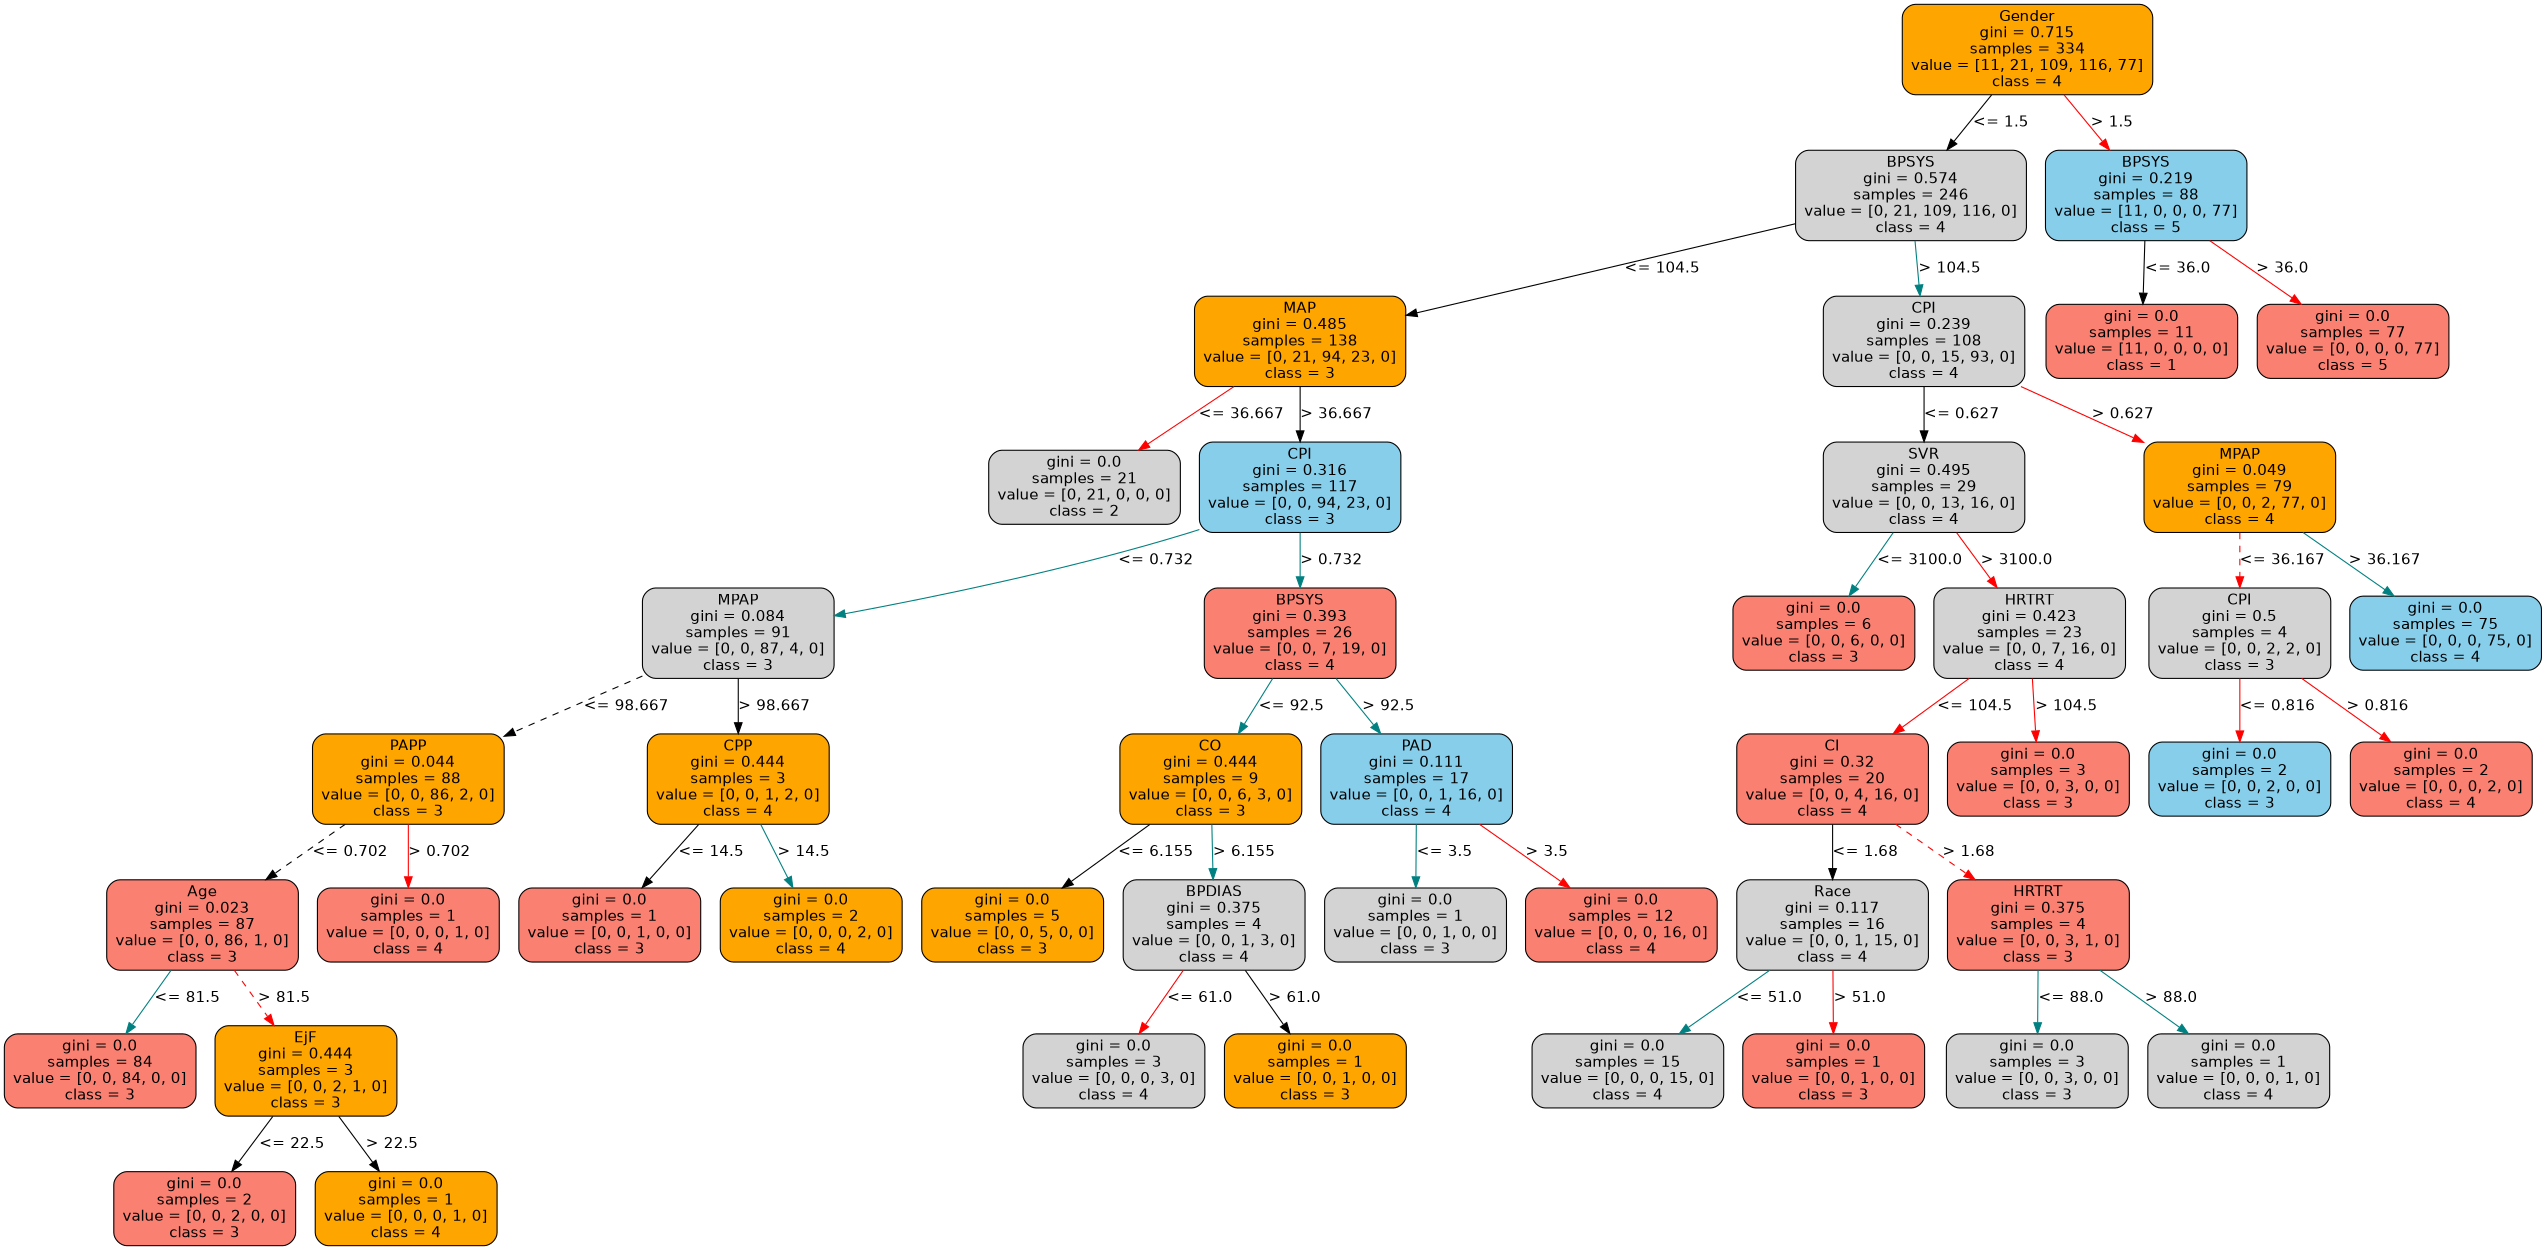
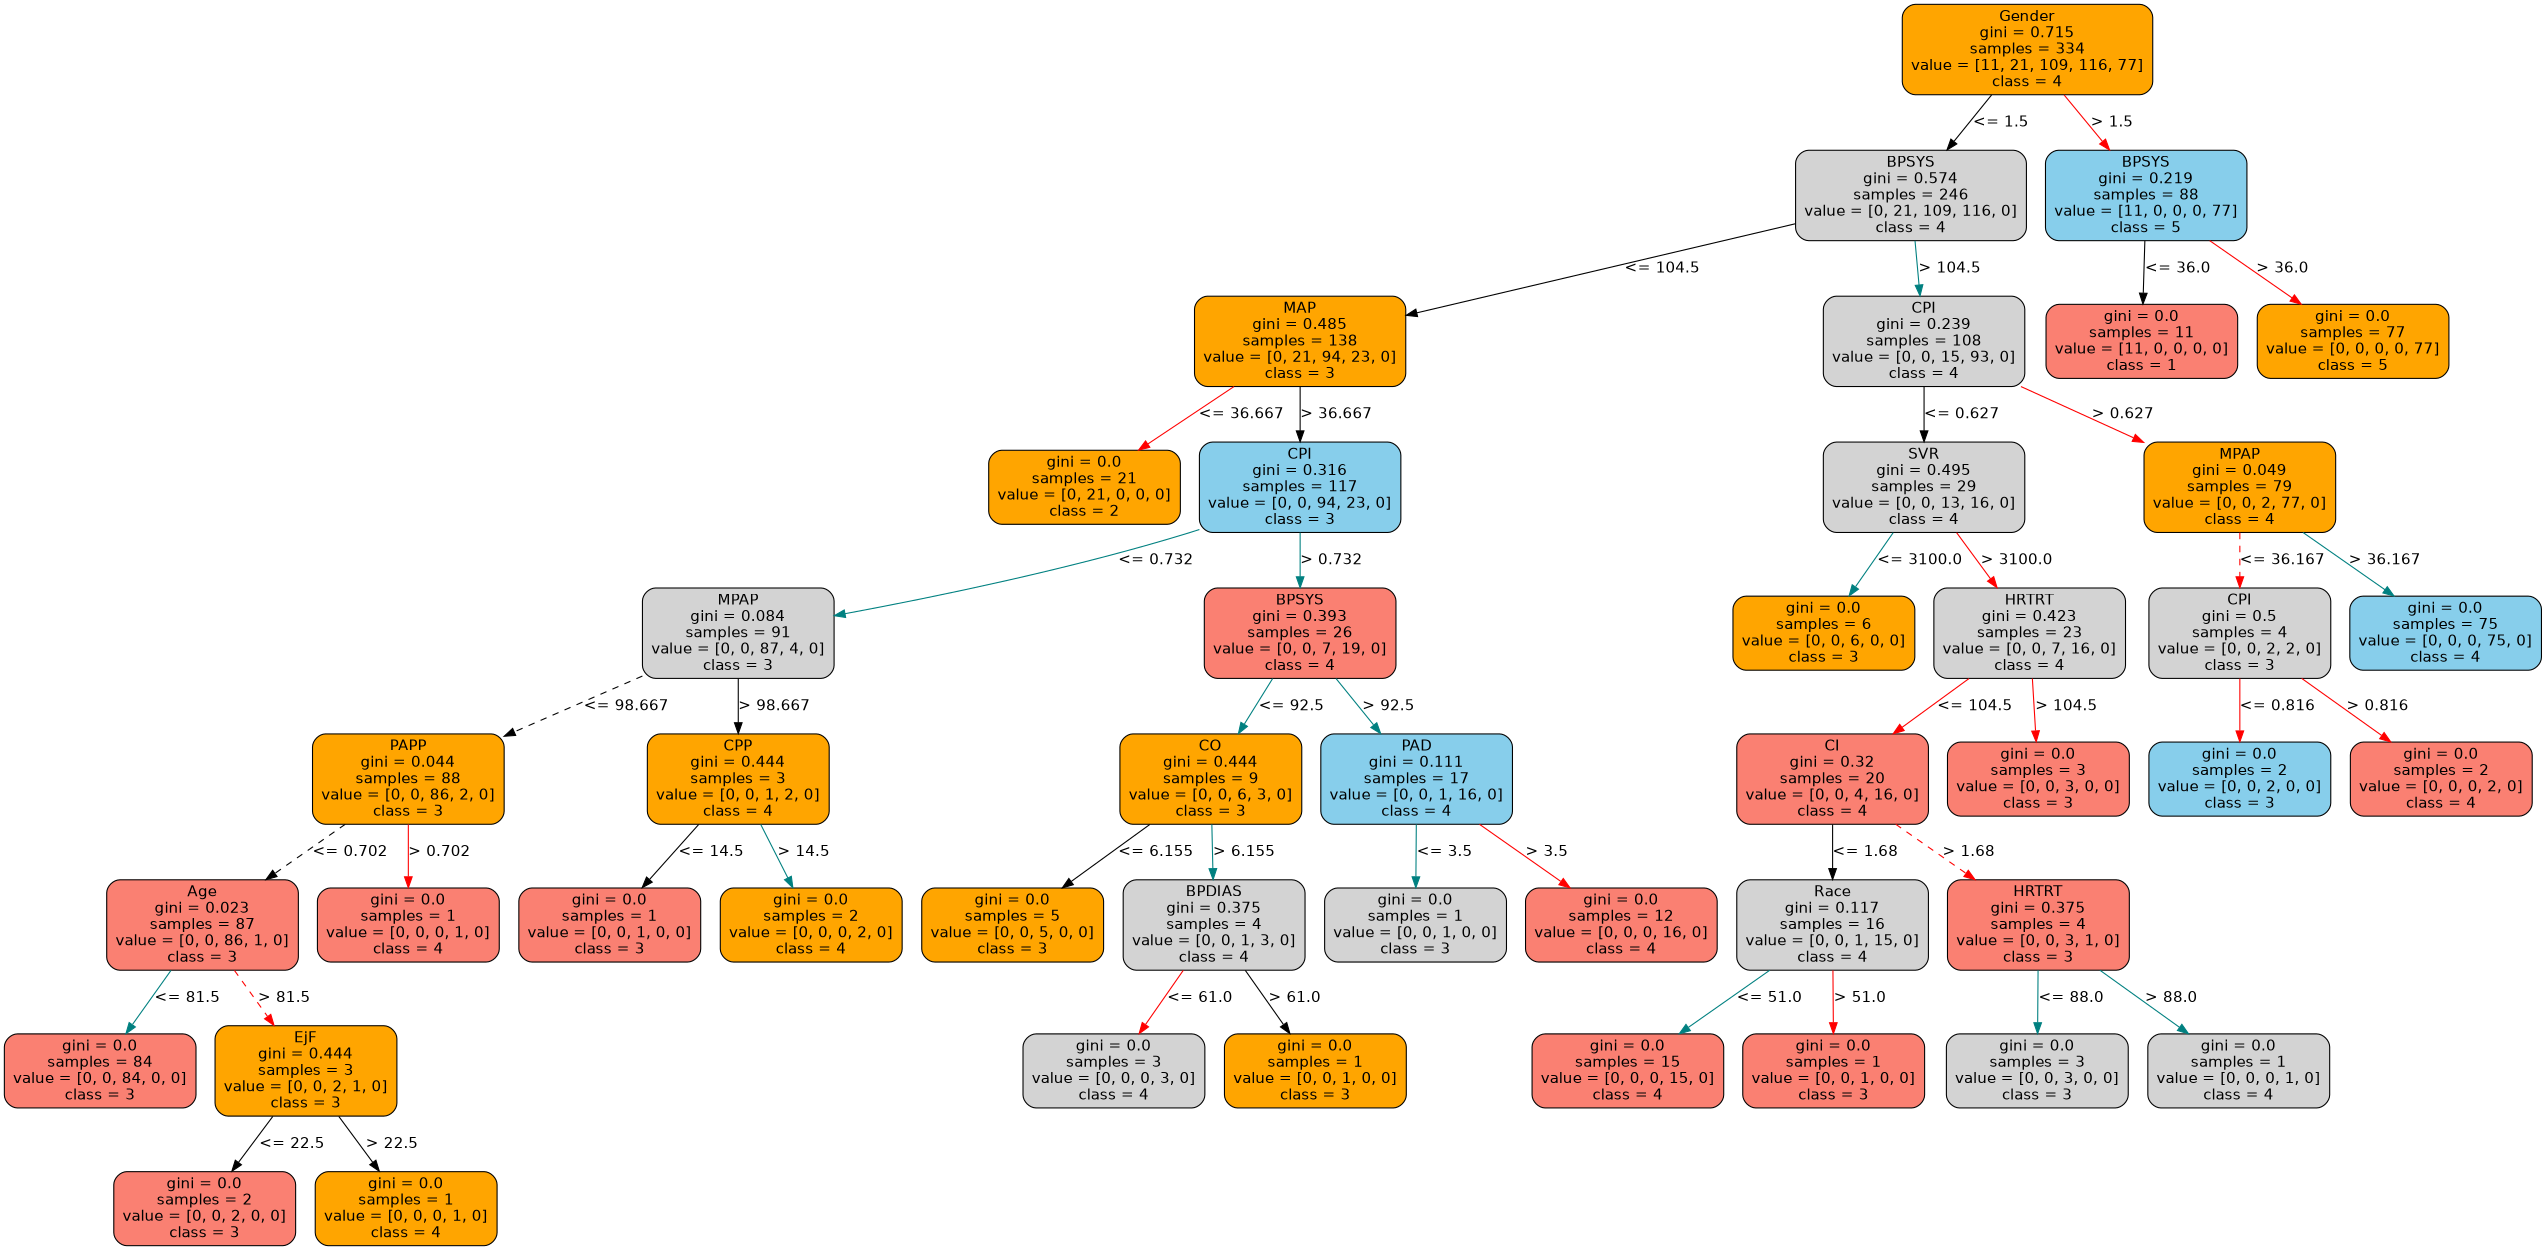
node "gini = 0.0 samples = 77 value = [0, 0, 0, 0, 77] class = 5": fillcolor salmon -> orange
node "gini = 0.0 samples = 21 value = [0, 21, 0, 0, 0] class = 2": fillcolor lightgrey -> orange
node "gini = 0.0 samples = 6 value = [0, 0, 6, 0, 0] class = 3": fillcolor salmon -> orange
node "gini = 0.0 samples = 15 value = [0, 0, 0, 15, 0] class = 4": fillcolor lightgrey -> salmon
